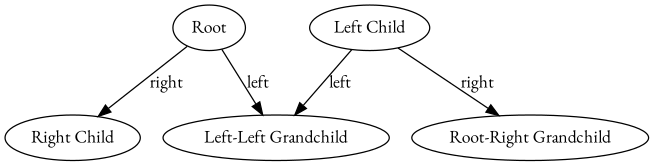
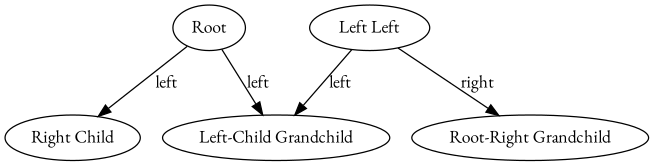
node "Left Child": label "Left Child" -> "Left Left"
edge "Root" -> "Right Child": label "right" -> "left"
node "Left-Left Grandchild": label "Left-Left Grandchild" -> "Left-Child Grandchild"
